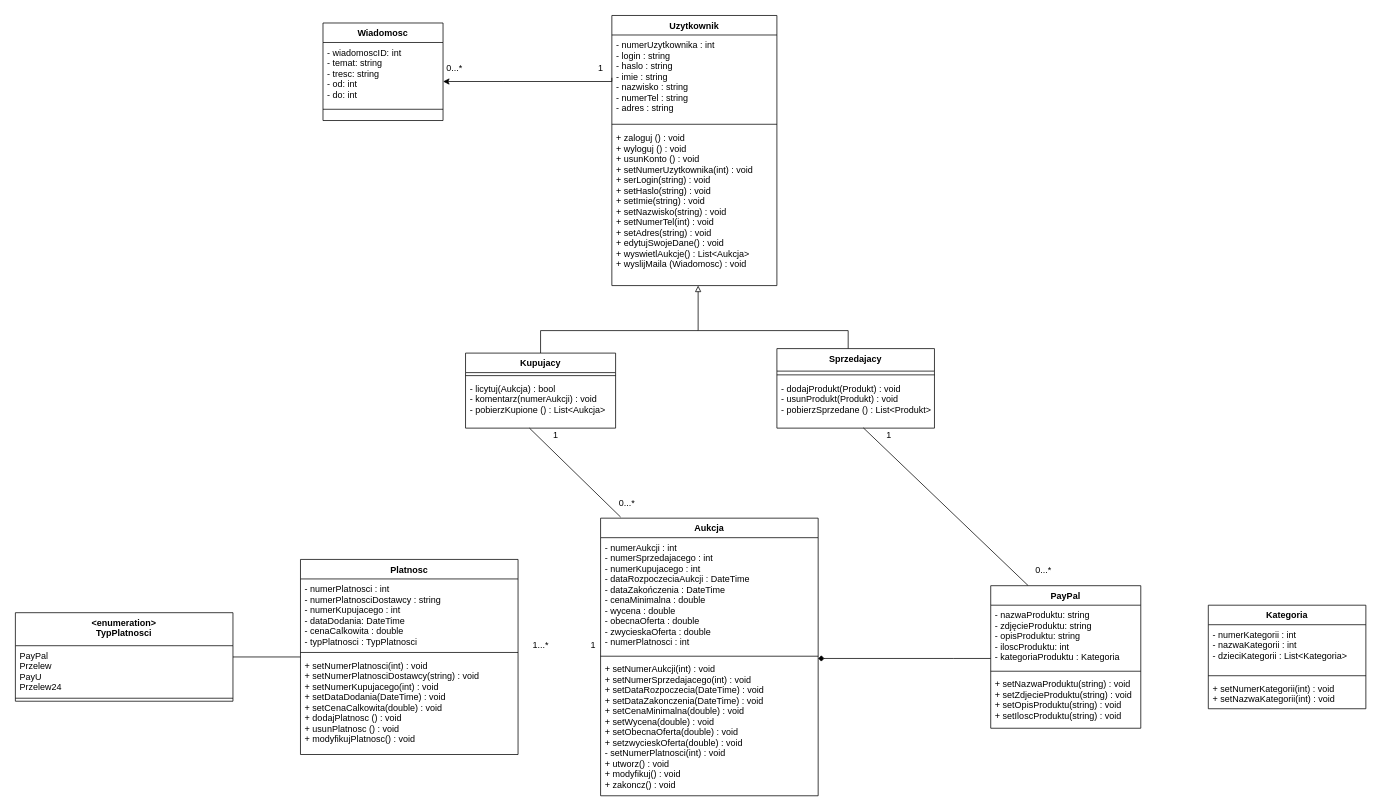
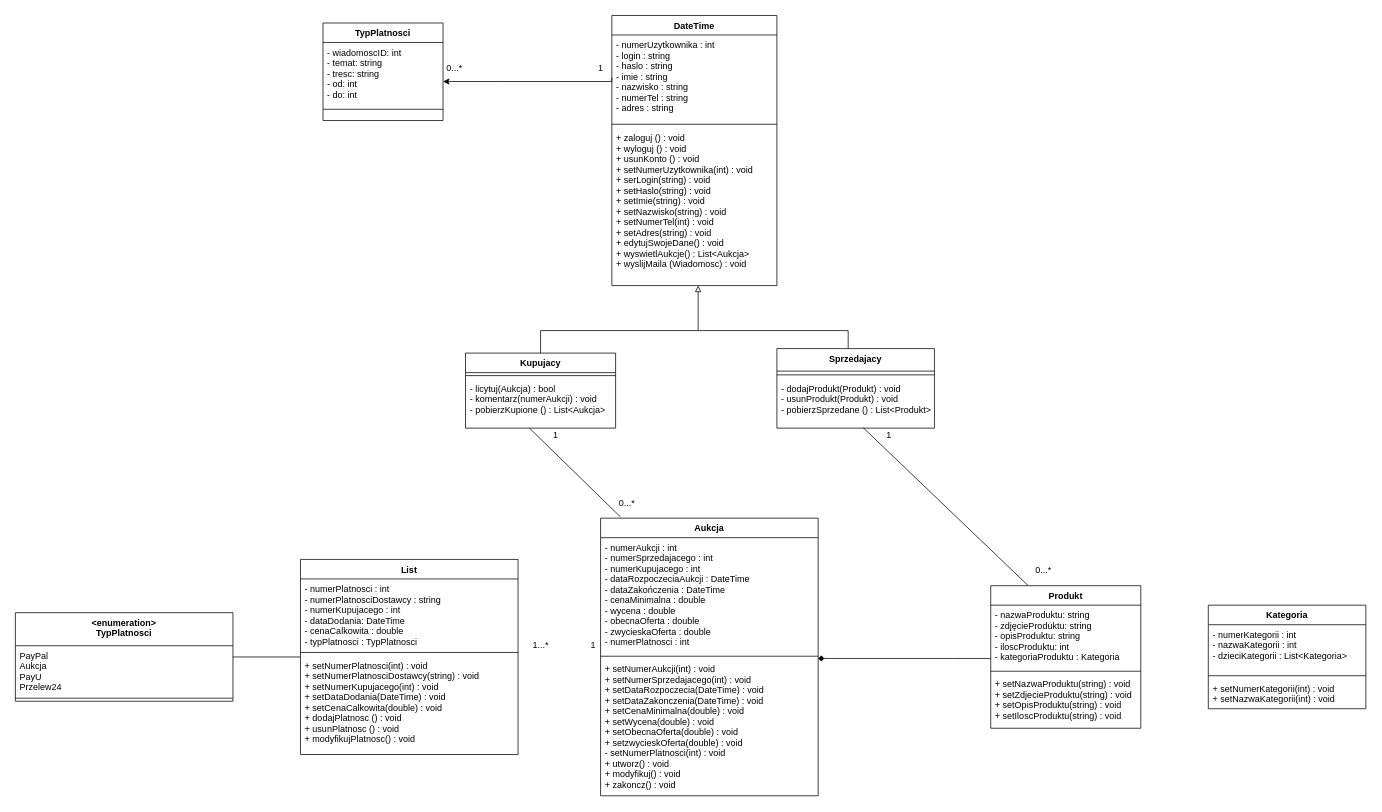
node "Uzytkownik": label "Uzytkownik" -> "DateTime"
node "Wiadomosc": label "Wiadomosc" -> "TypPlatnosci"
node "Platnosc": label "Platnosc" -> "List"
node "PayPal": label "PayPal" -> "Produkt"
node "PayPal Przelew PayU Przelew24": label "PayPal Przelew PayU Przelew24" -> "PayPal Aukcja PayU Przelew24"
